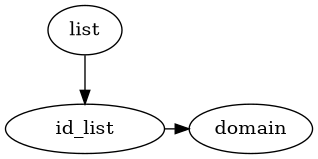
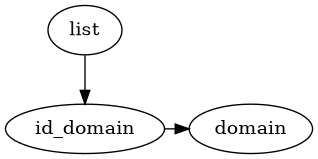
node "id_list": label "id_list" -> "id_domain"
